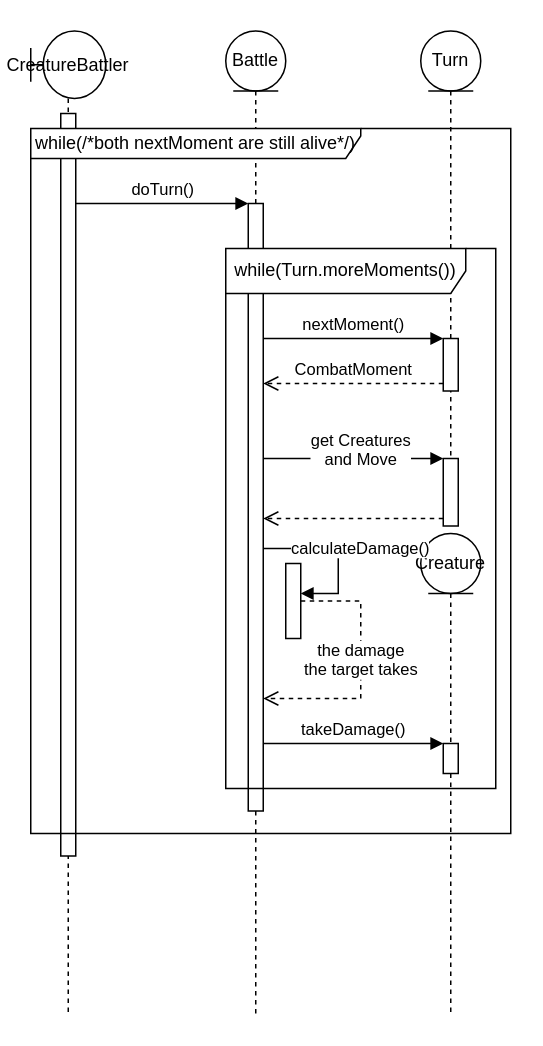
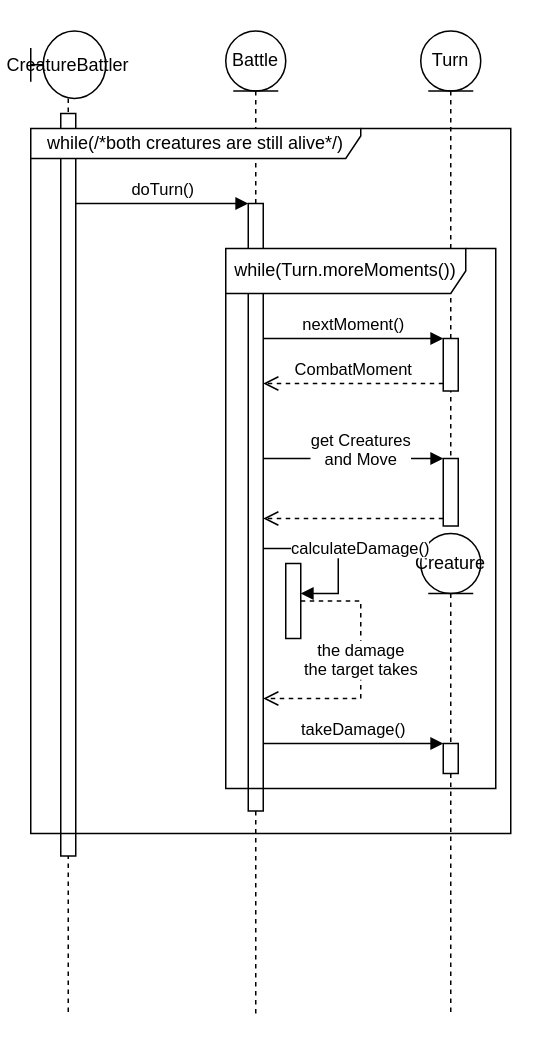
node "while(/*both nextMoment are still alive*/)": label "while(/*both nextMoment are still alive*/)" -> "while(/*both creatures are still alive*/)"
